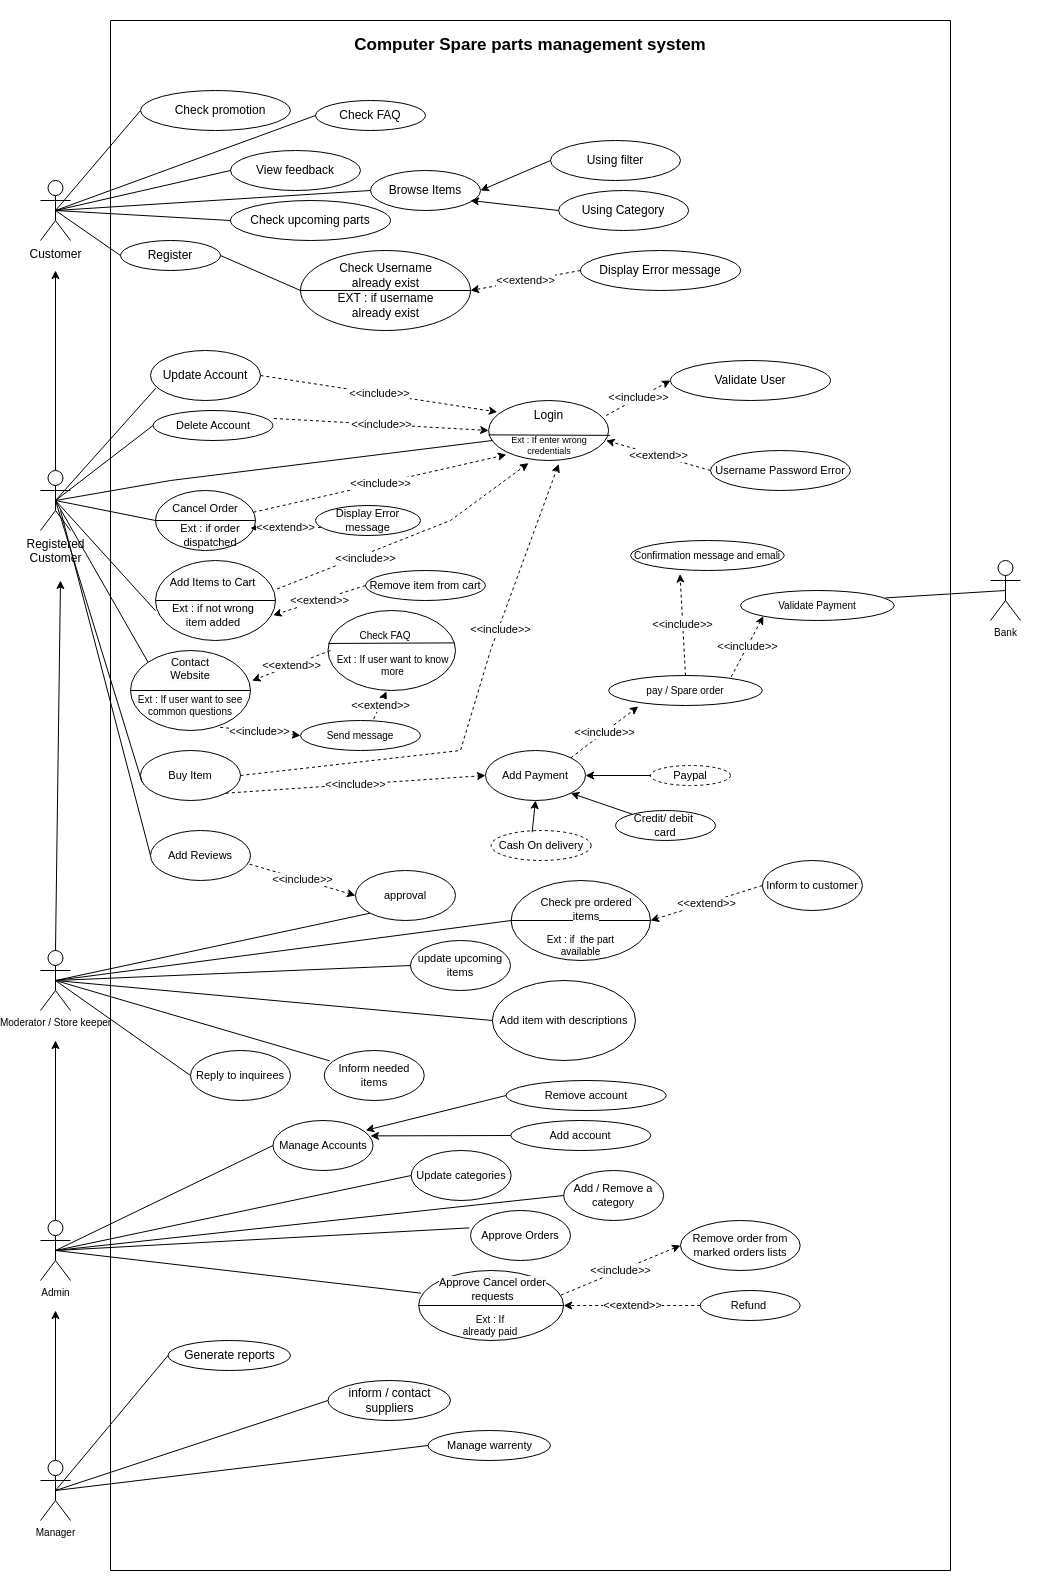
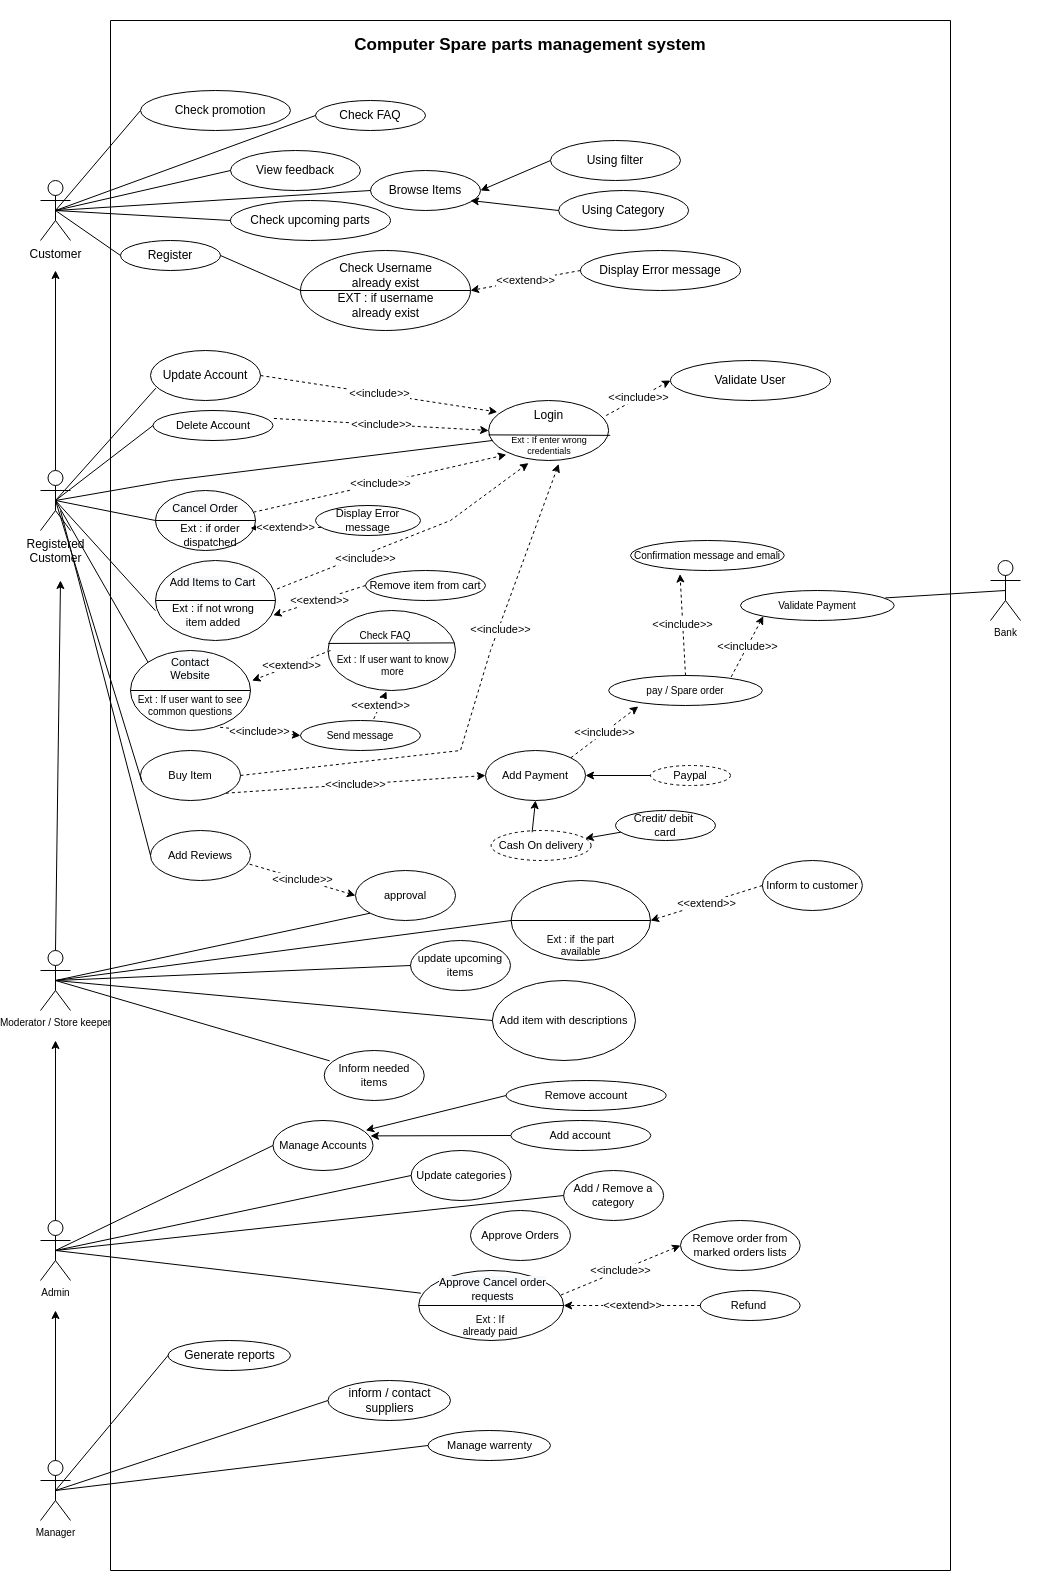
edge "Username Password Error" -> "Ext : If enter wrong credentials": removed, label "<<extend>>"
node "Username Password Error": removed
edge "Credit/ debit card" -> "Add Payment": now "Credit/ debit card" -> "Cash On delivery"
node "Check pre ordered items": removed
edge "Moderator / Store keeper" -- "Reply to inquirees": removed
node "Reply to inquirees": removed
edge "Approve Orders" -- "Admin": removed
